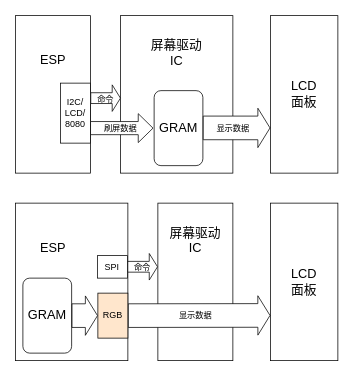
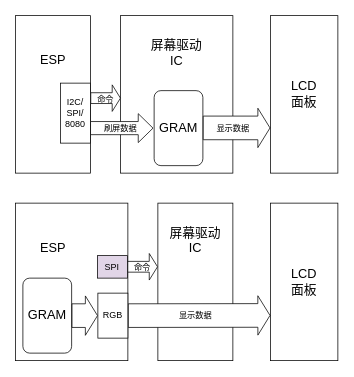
node "I2C/LCD/8080": label "I2C/LCD/8080" -> "I2C/SPI/8080"
node "SPI": fillcolor #ffffff -> #e1d5e7
node "RGB": fillcolor #ffe6cc -> #ffffff
